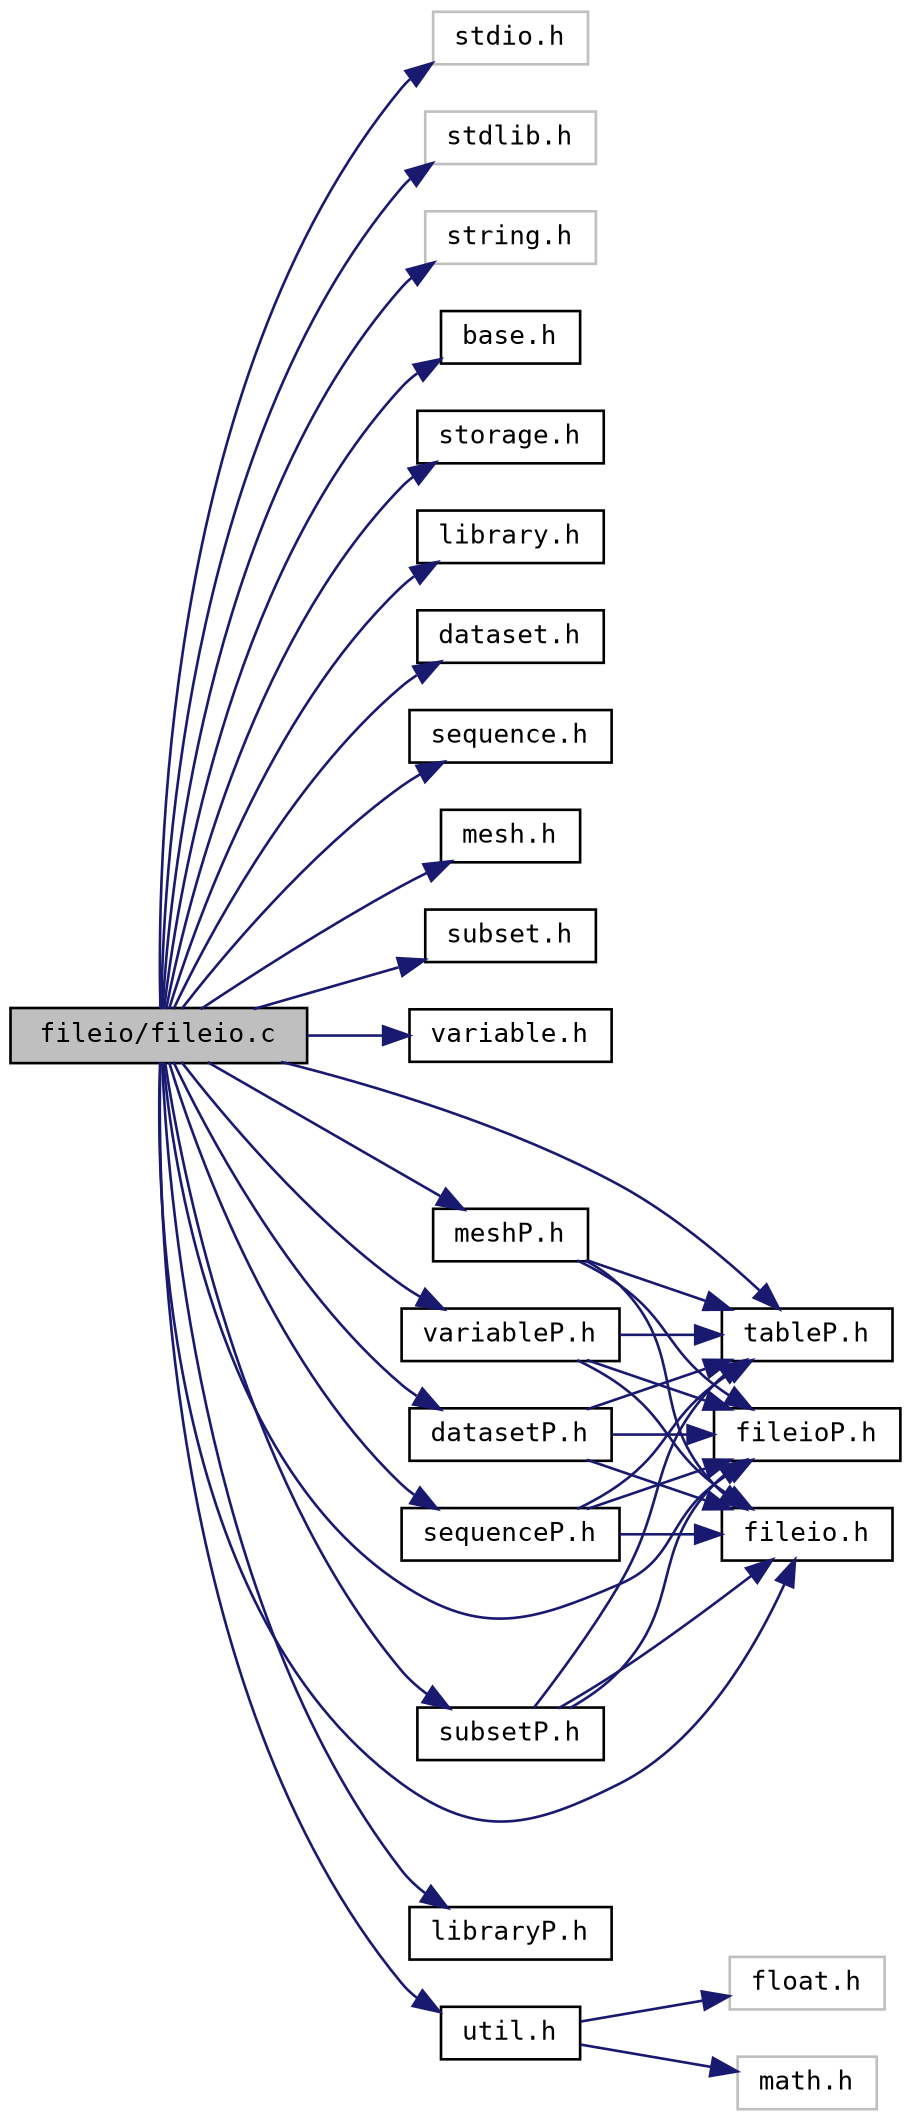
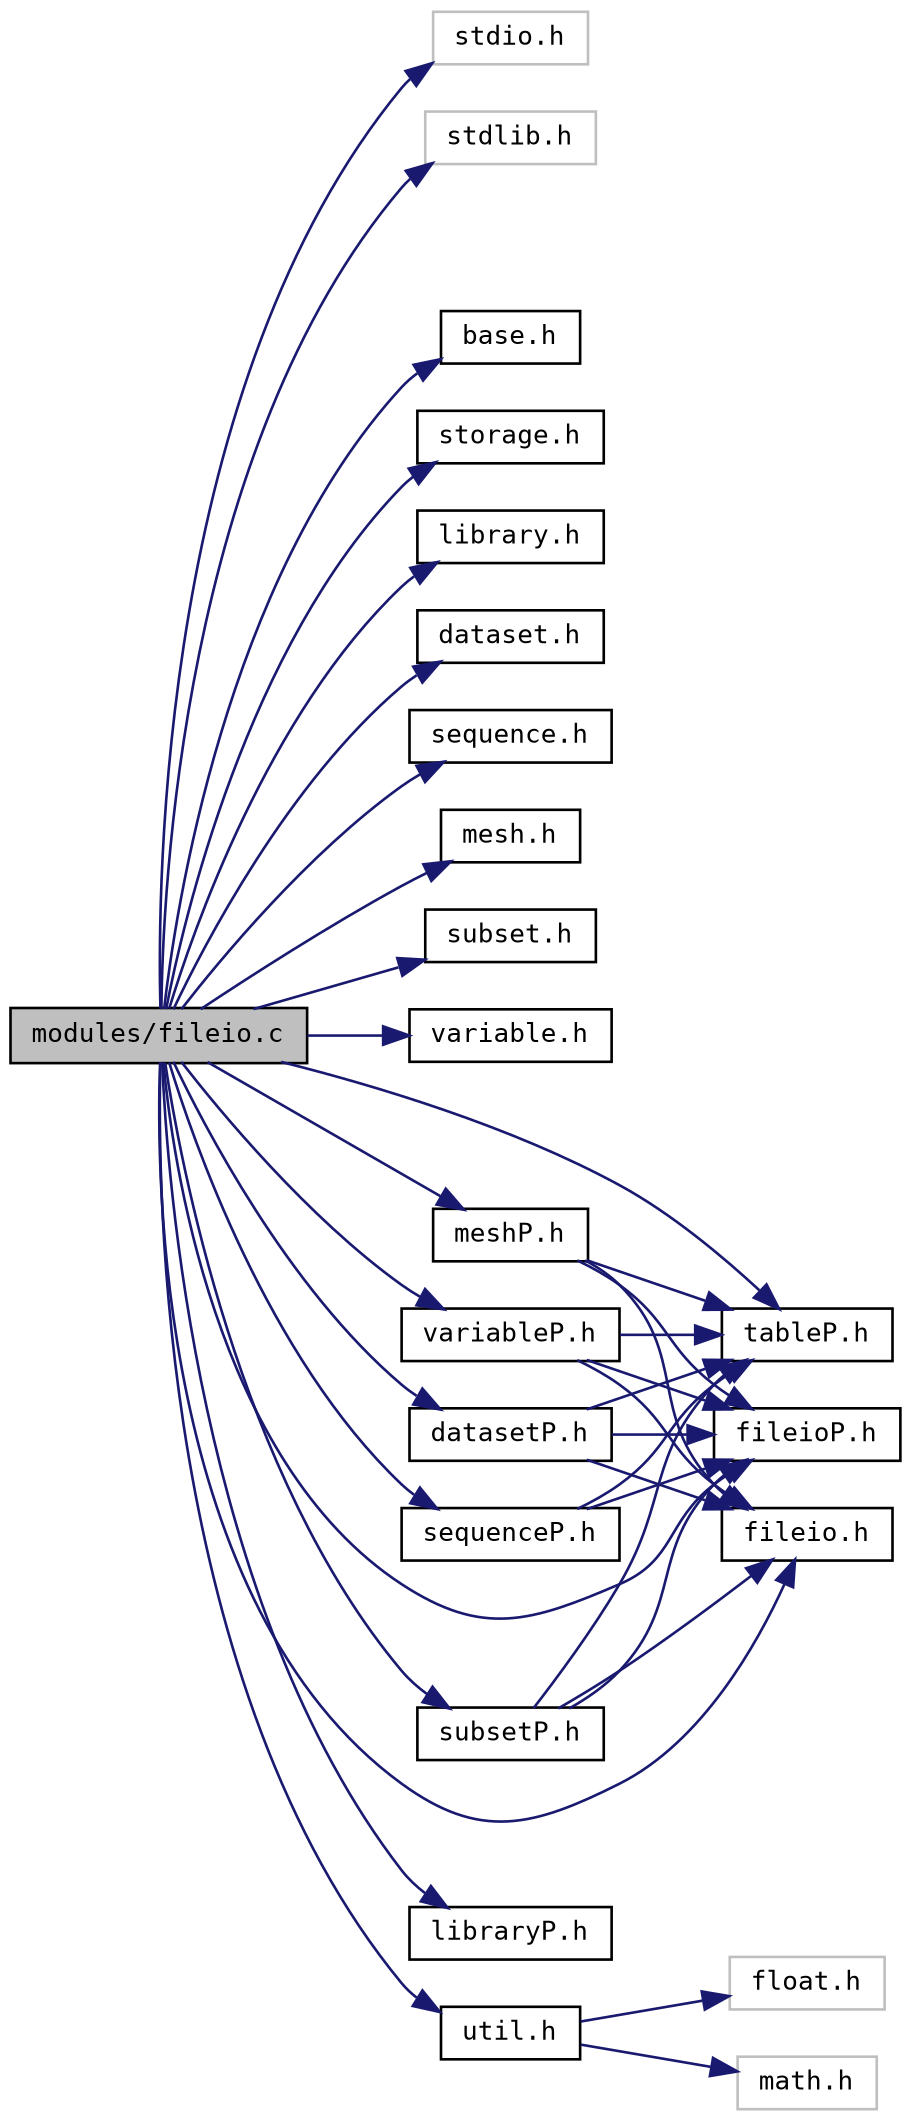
node "string.h": removed
node "fileio/fileio.c": label "fileio/fileio.c" -> "modules/fileio.c"
edge "sequenceP.h" -> "fileio.h": removed
